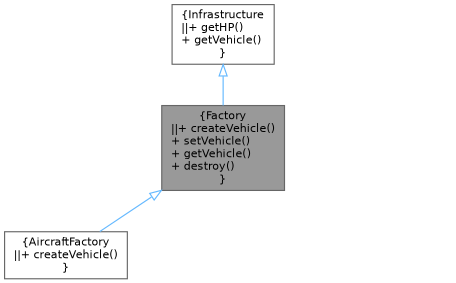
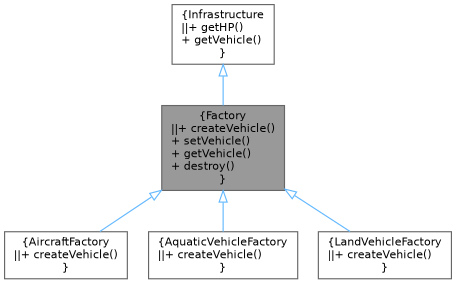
node "{AquaticVehicleFactory ||+ createVehicle() }": added
node "{LandVehicleFactory ||+ createVehicle() }": added
